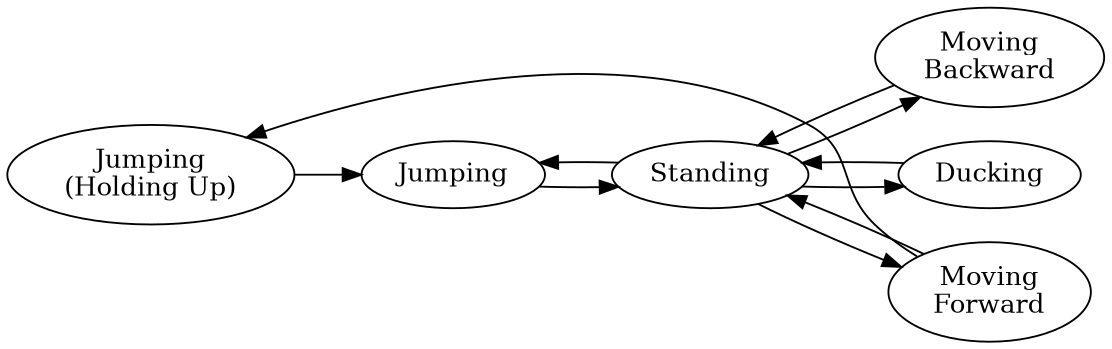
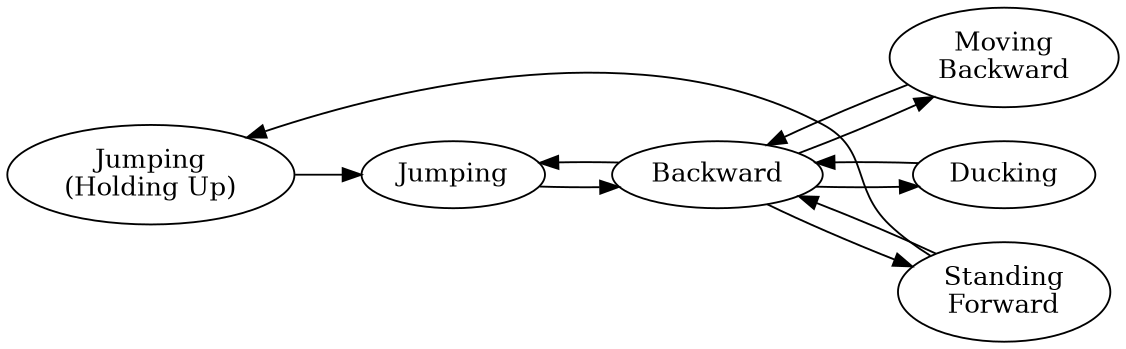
node "Standing": label "Standing" -> "Backward"
node "Moving Forward": label "Moving Forward" -> "Standing Forward"
